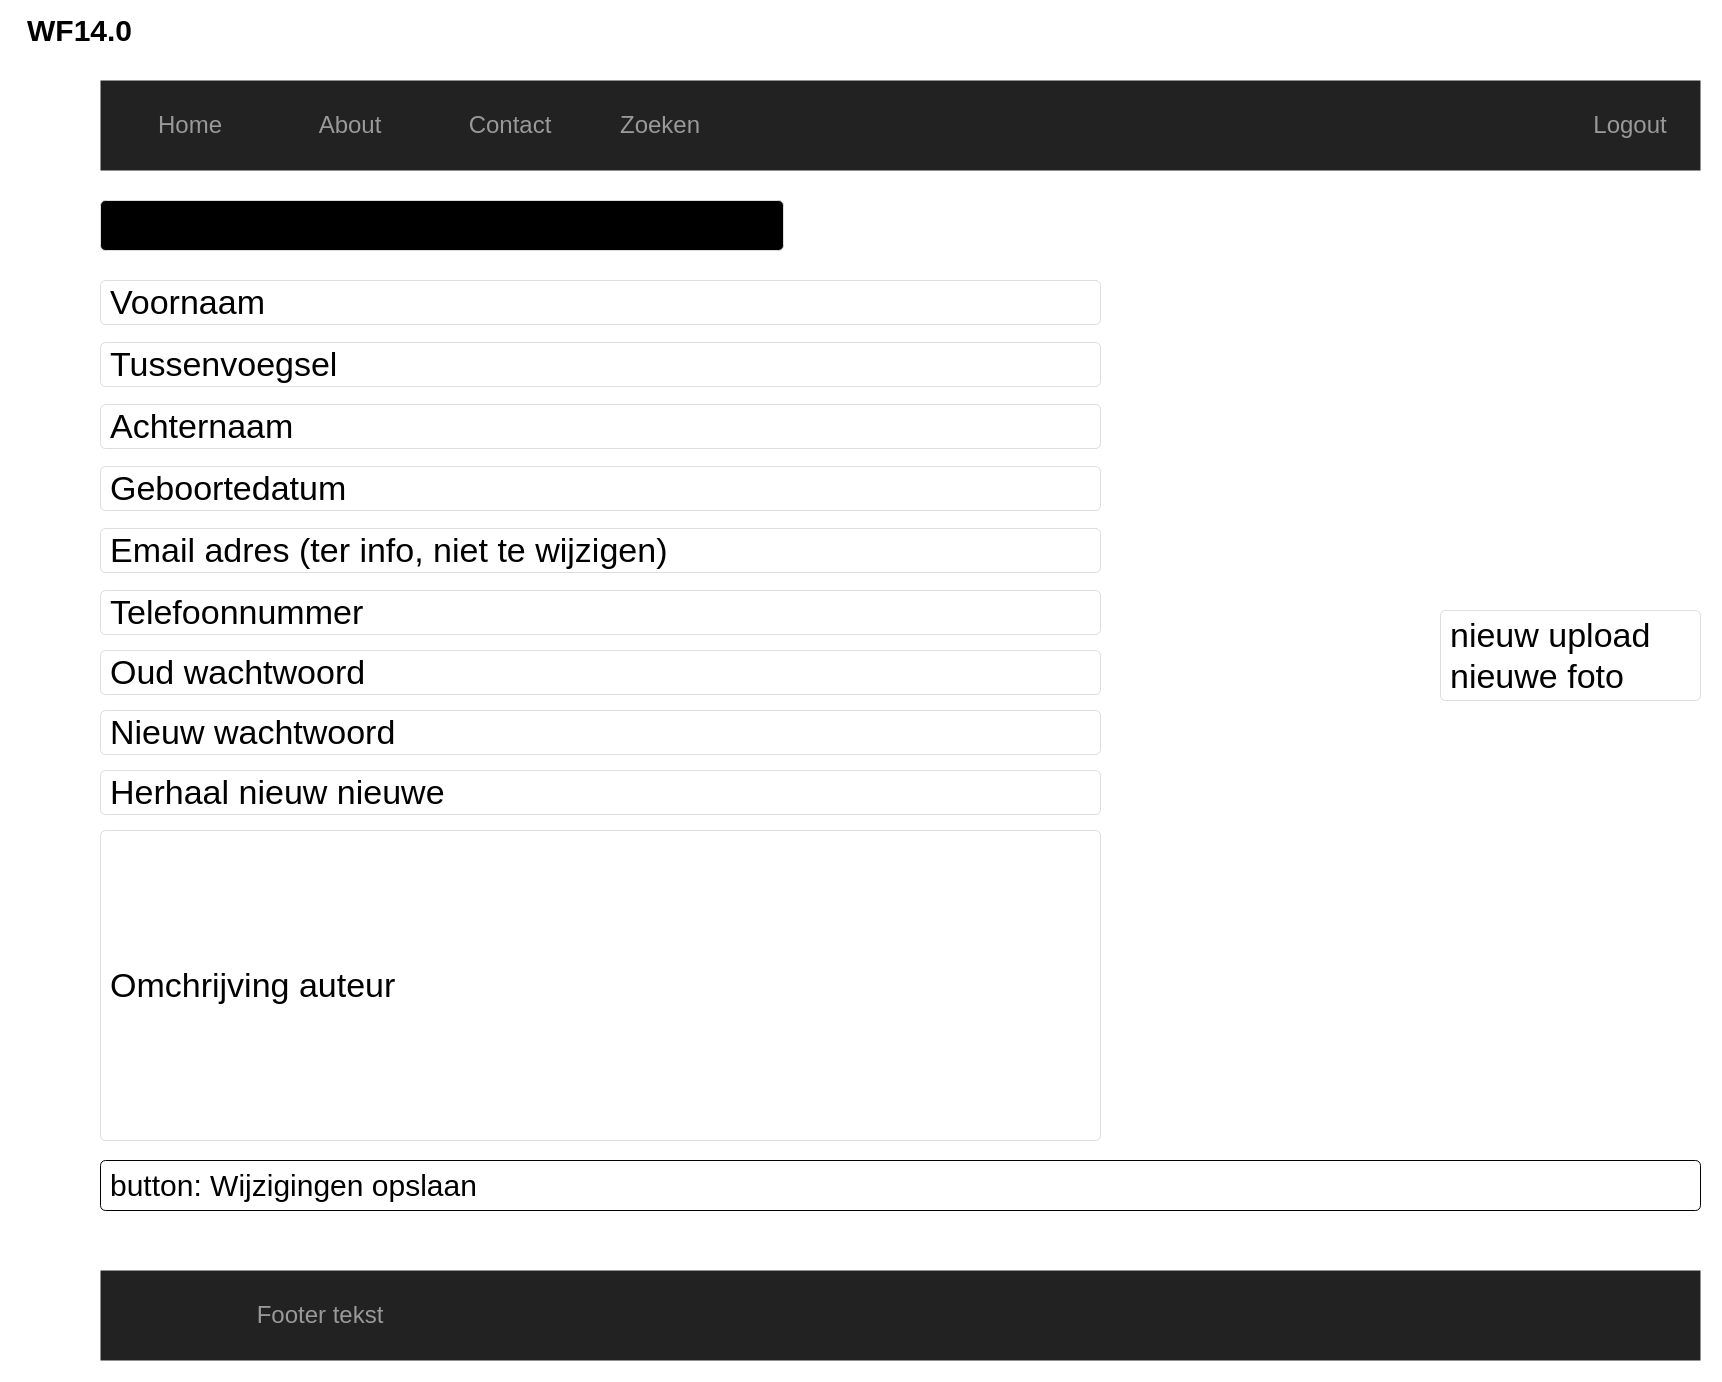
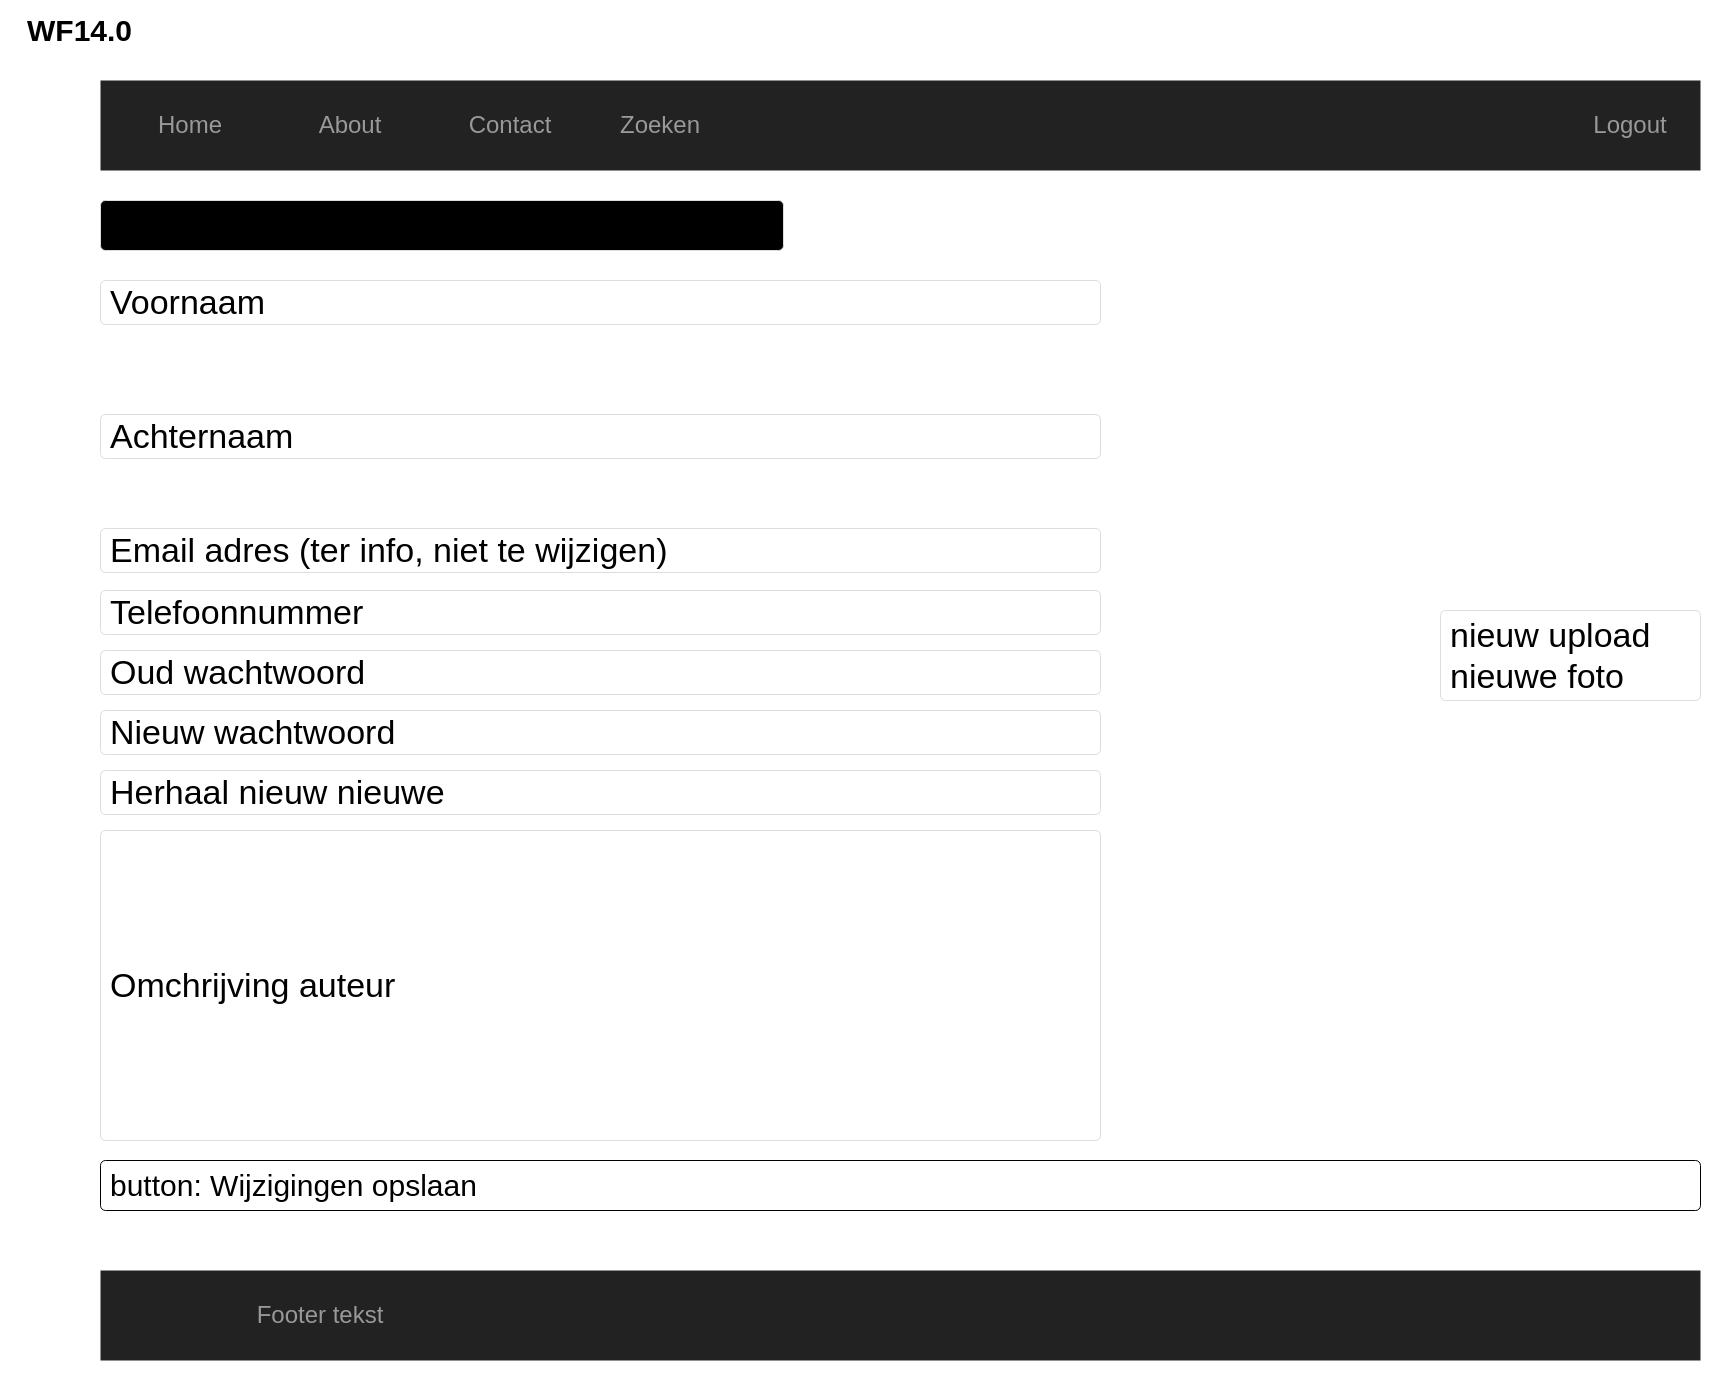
node "Tussenvoegsel": removed
node "Achternaam": moved (601, 427) -> (601, 437)
node "Geboortedatum": removed
